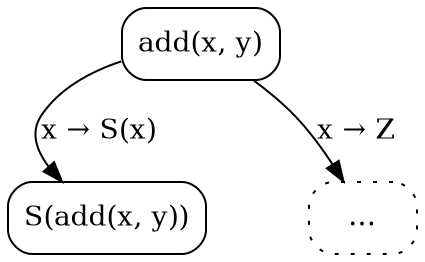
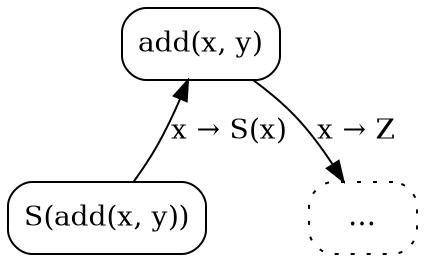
edge "add(x, y)" -> "S(add(x, y))": reversed
